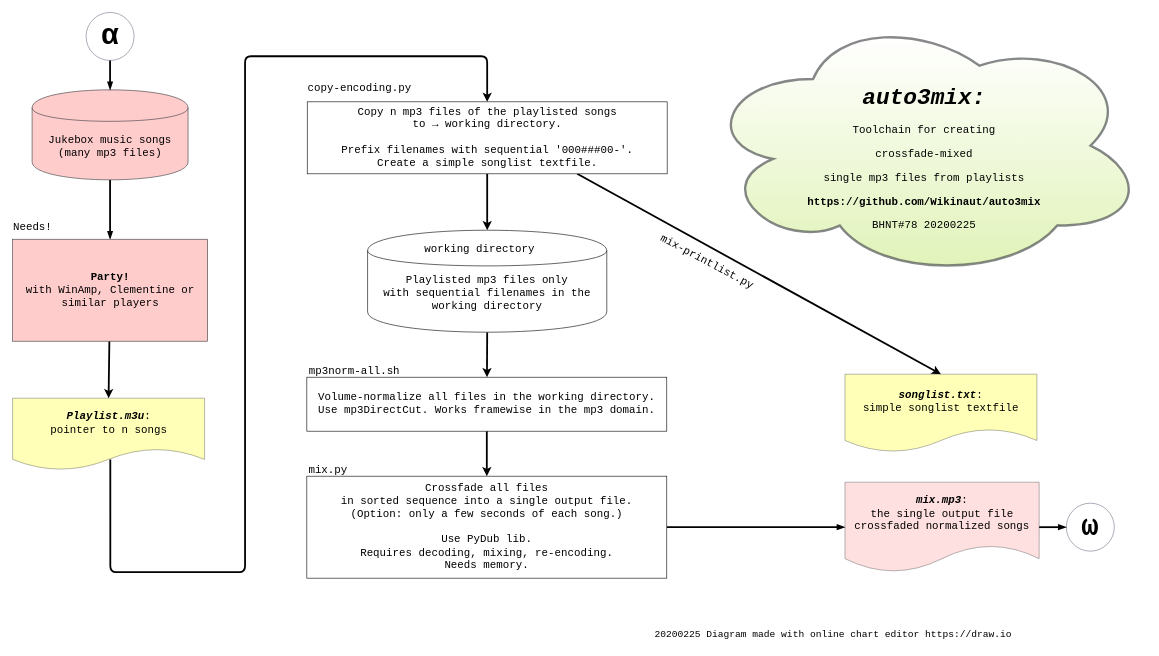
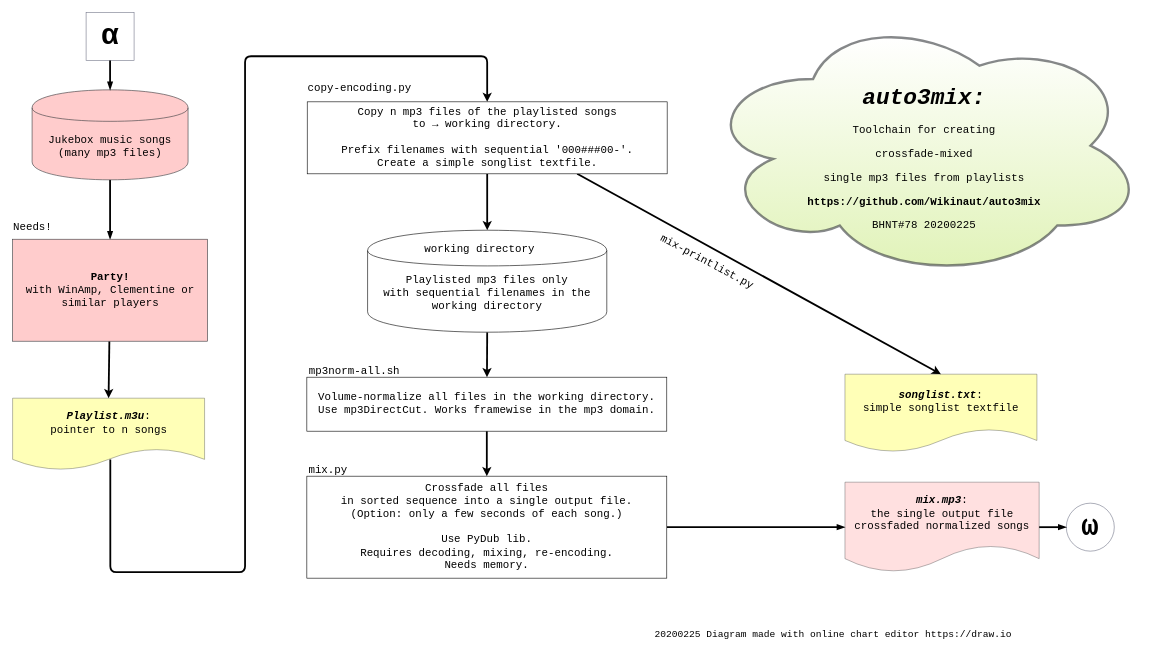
node "α": shape ellipse -> rectangle
